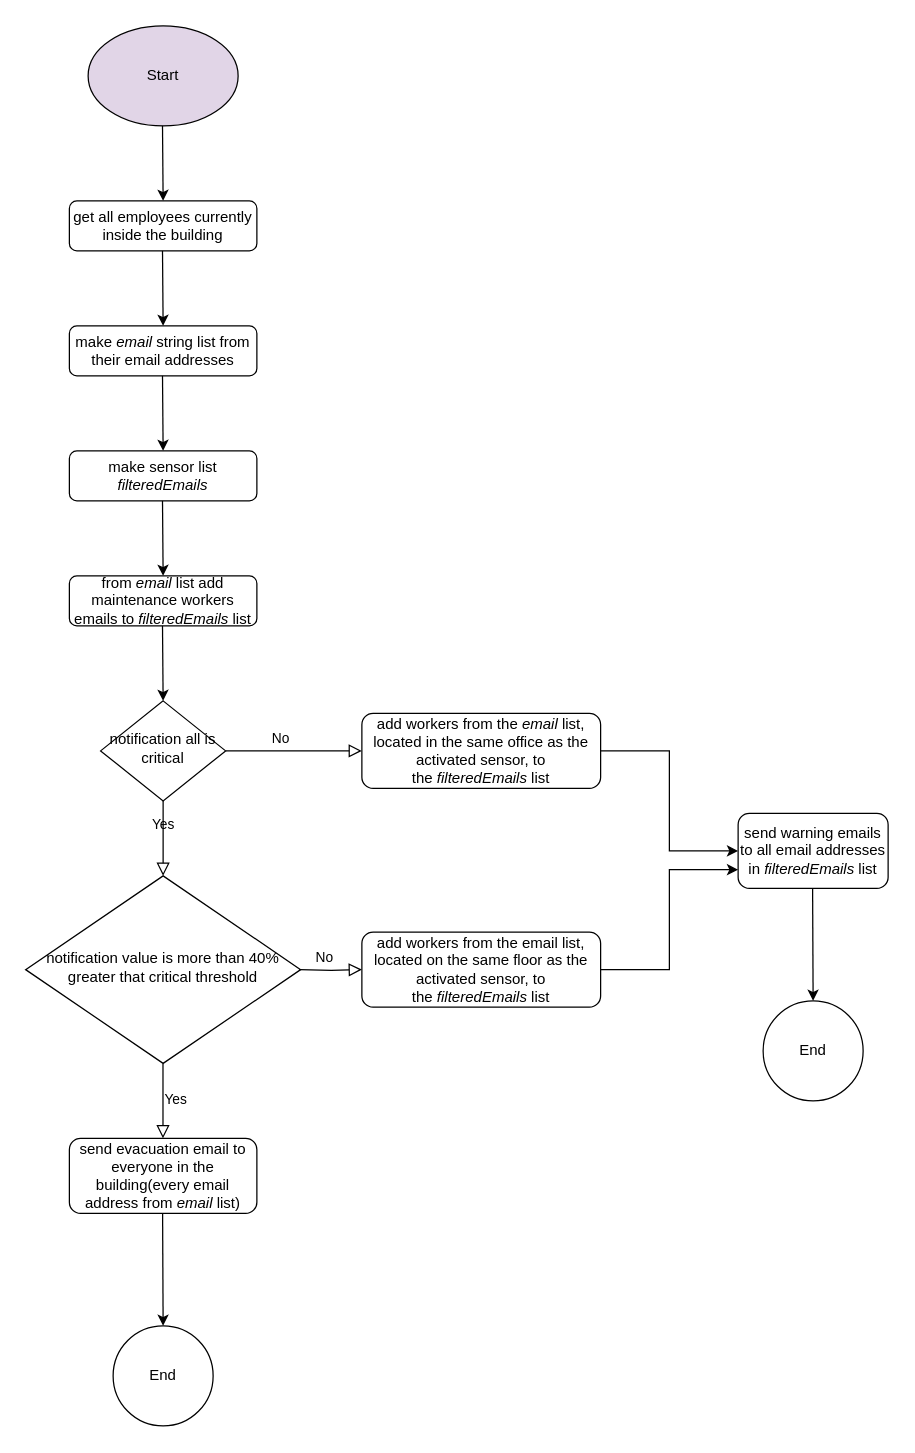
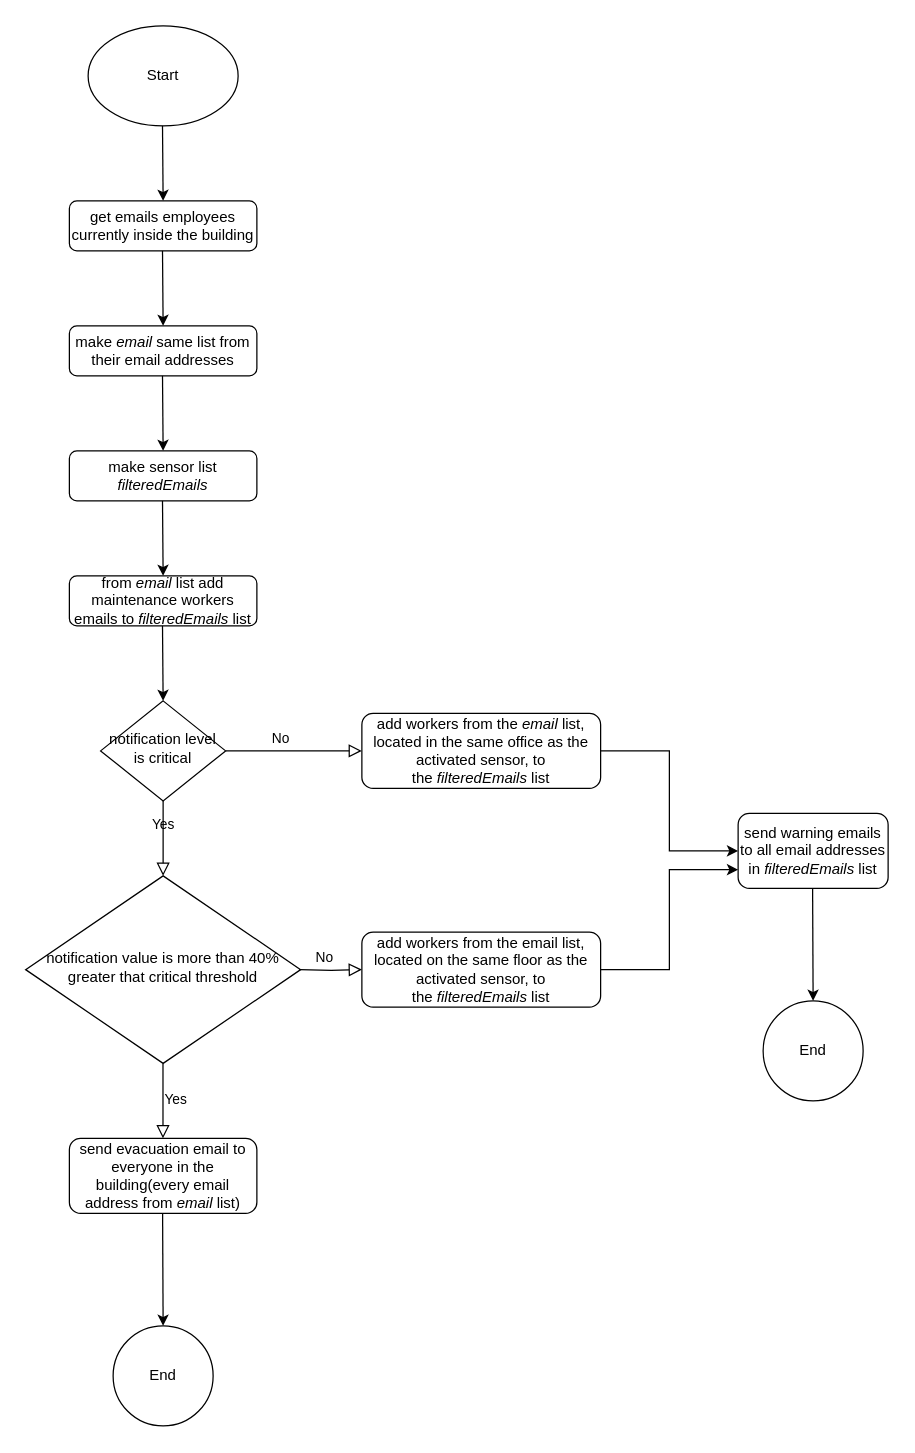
node "Start": fillcolor #e1d5e7 -> #ffffff
node "get all employees currently inside the building": label "get all employees currently inside the building" -> "get emails employees currently inside the building"
node "make email string list from their email addresses": label "make email string list from their email addresses" -> "make email same list from their email addresses"
node "notification all is critical": label "notification all is critical" -> "notification level is critical"
